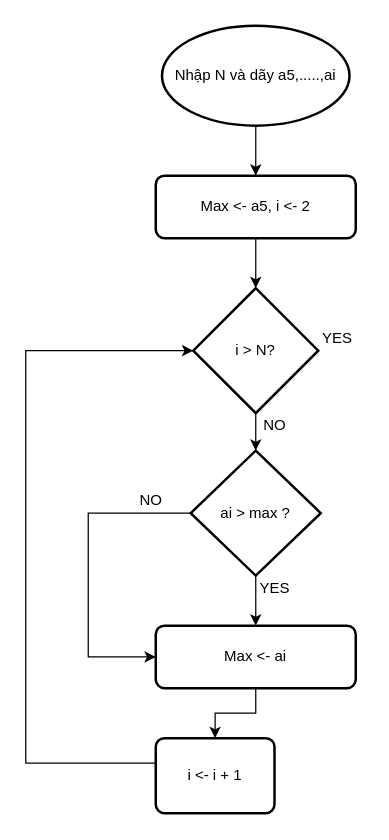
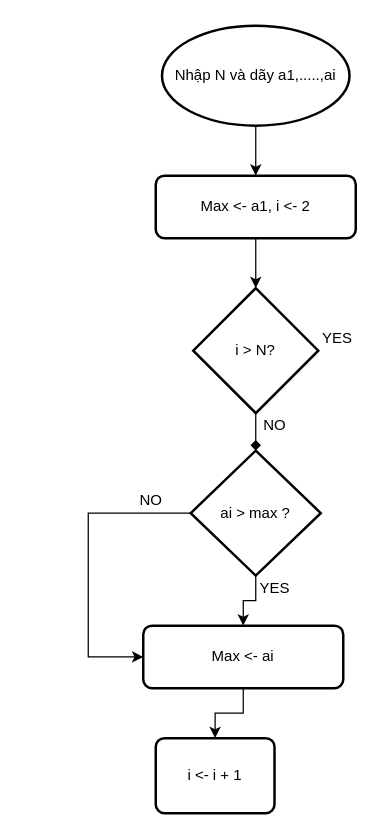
node "Nhập N và dãy a5,.....,ai": label "Nhập N và dãy a5,.....,ai" -> "Nhập N và dãy a1,.....,ai"
node "Max <- a5, i <- 2": label "Max <- a5, i <- 2" -> "Max <- a1, i <- 2"
edge "i > N?" -> "ai > max ?": arrowhead classic -> diamond
edge "i <- i + 1" -> "i > N?": removed
node "Max <- ai": moved (256, 657) -> (243, 657)
